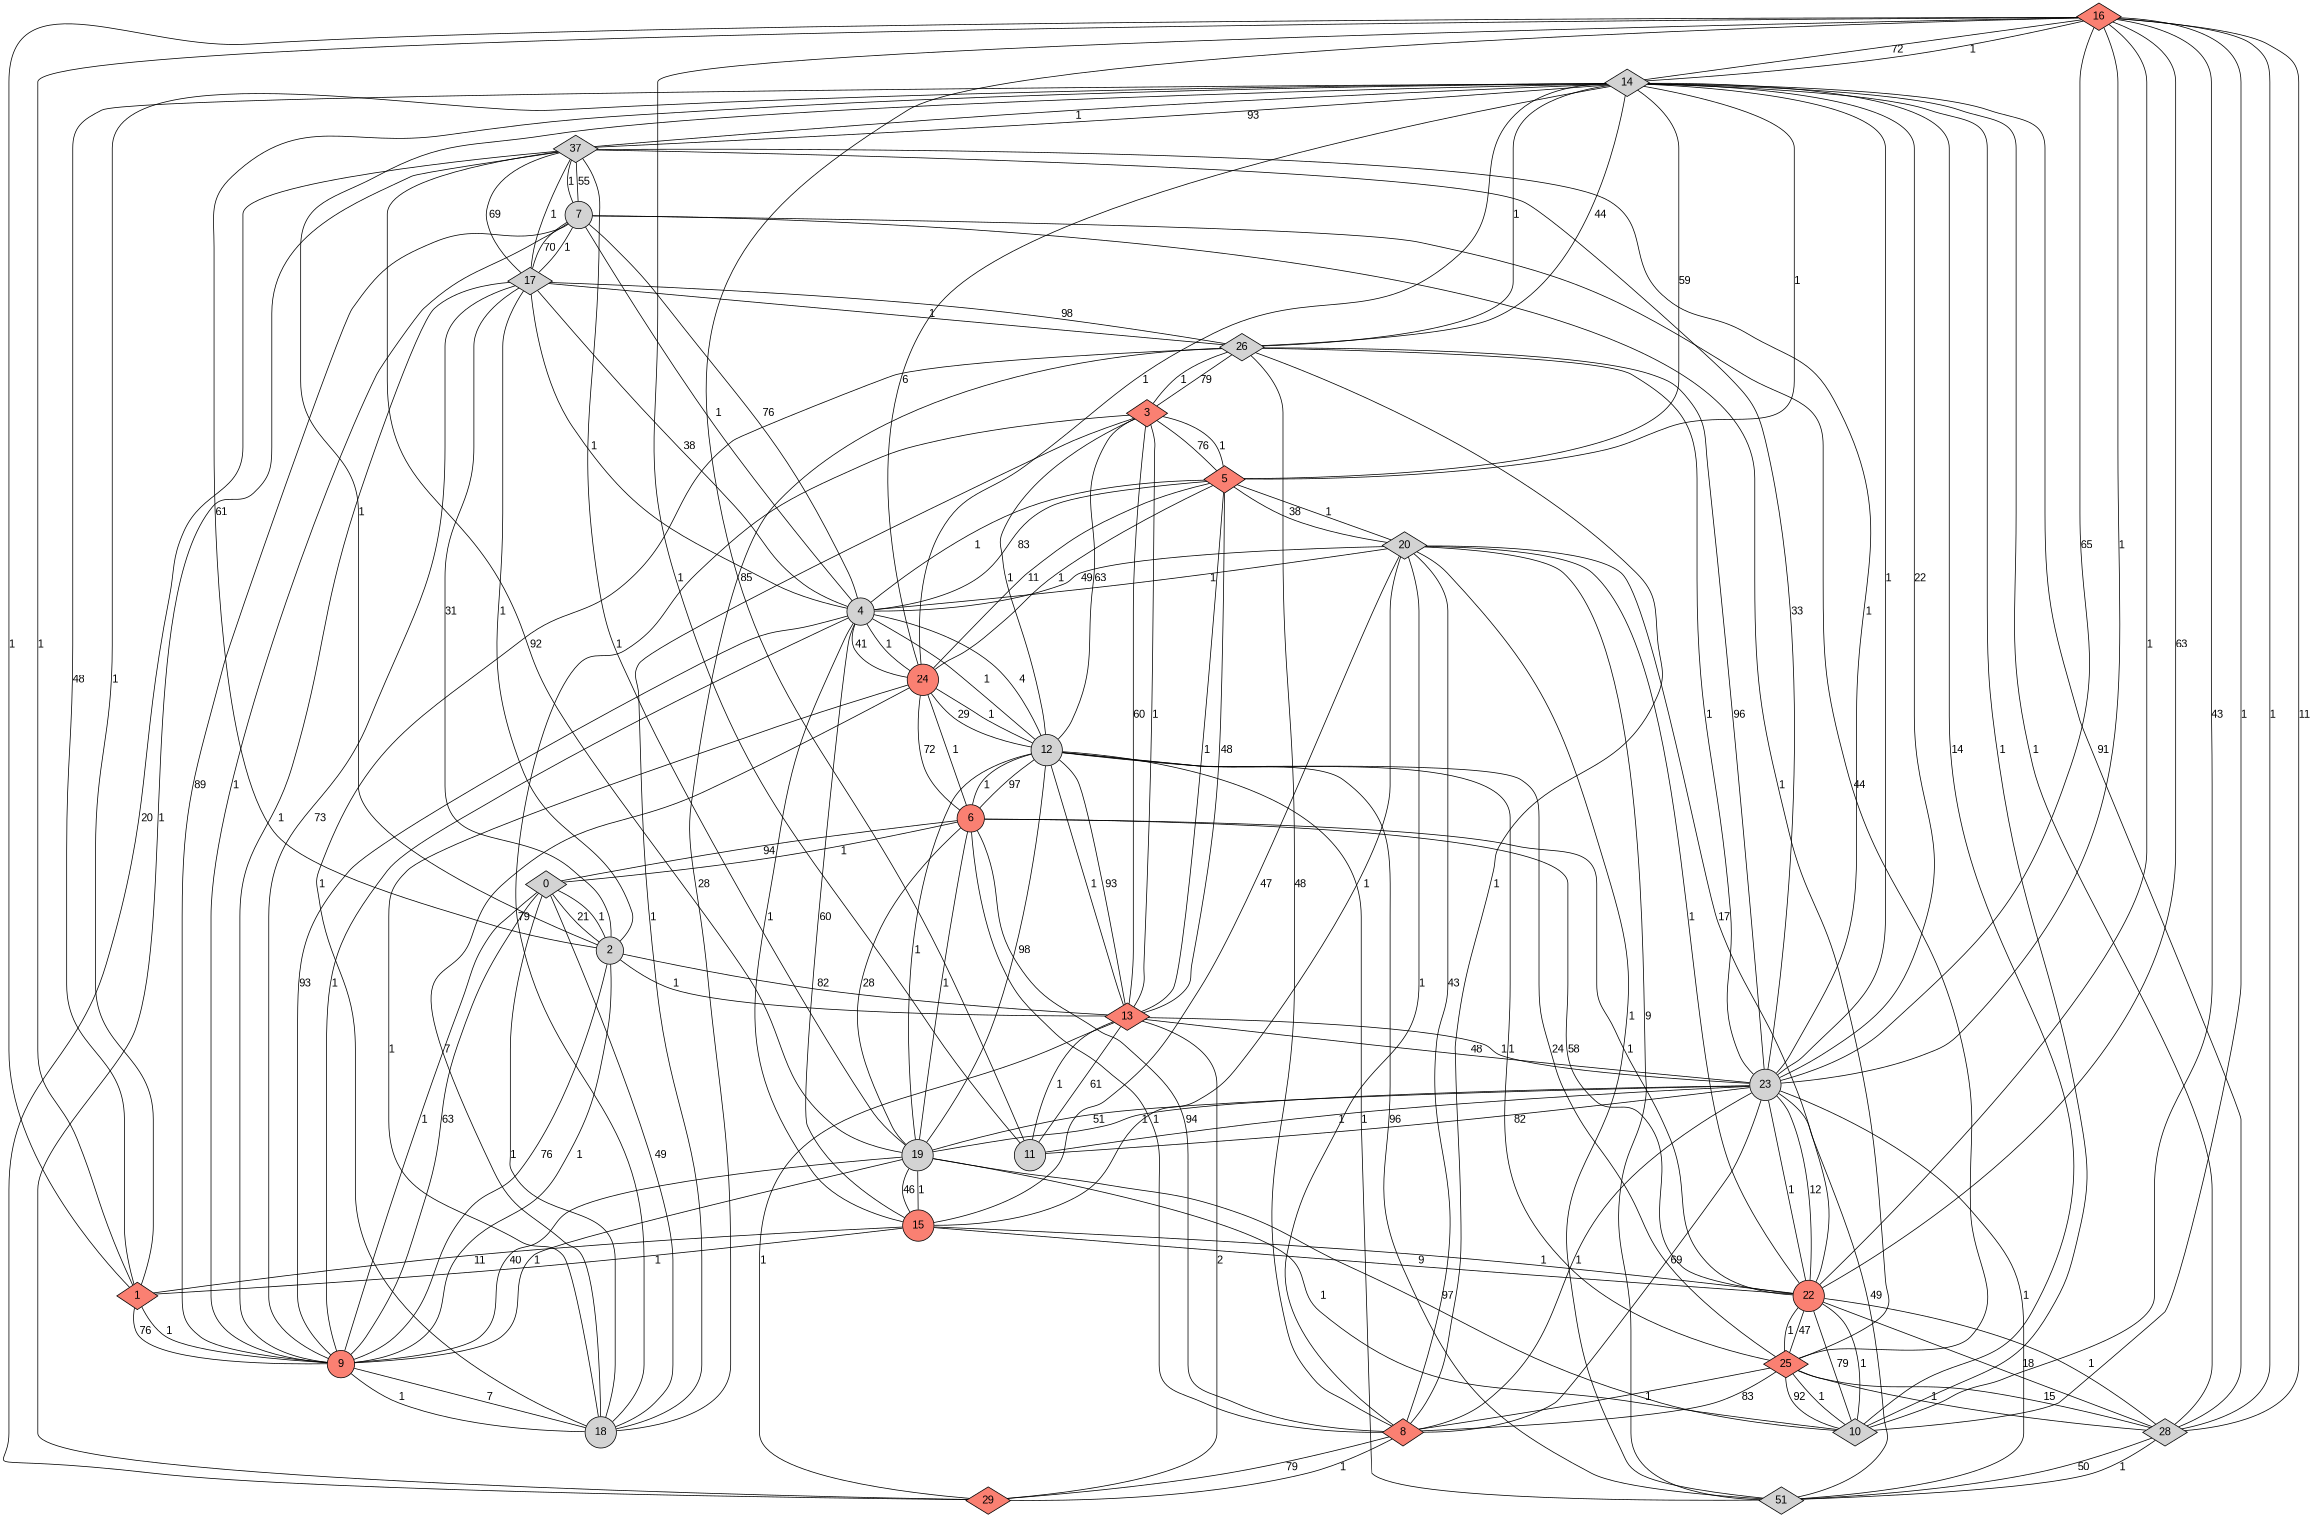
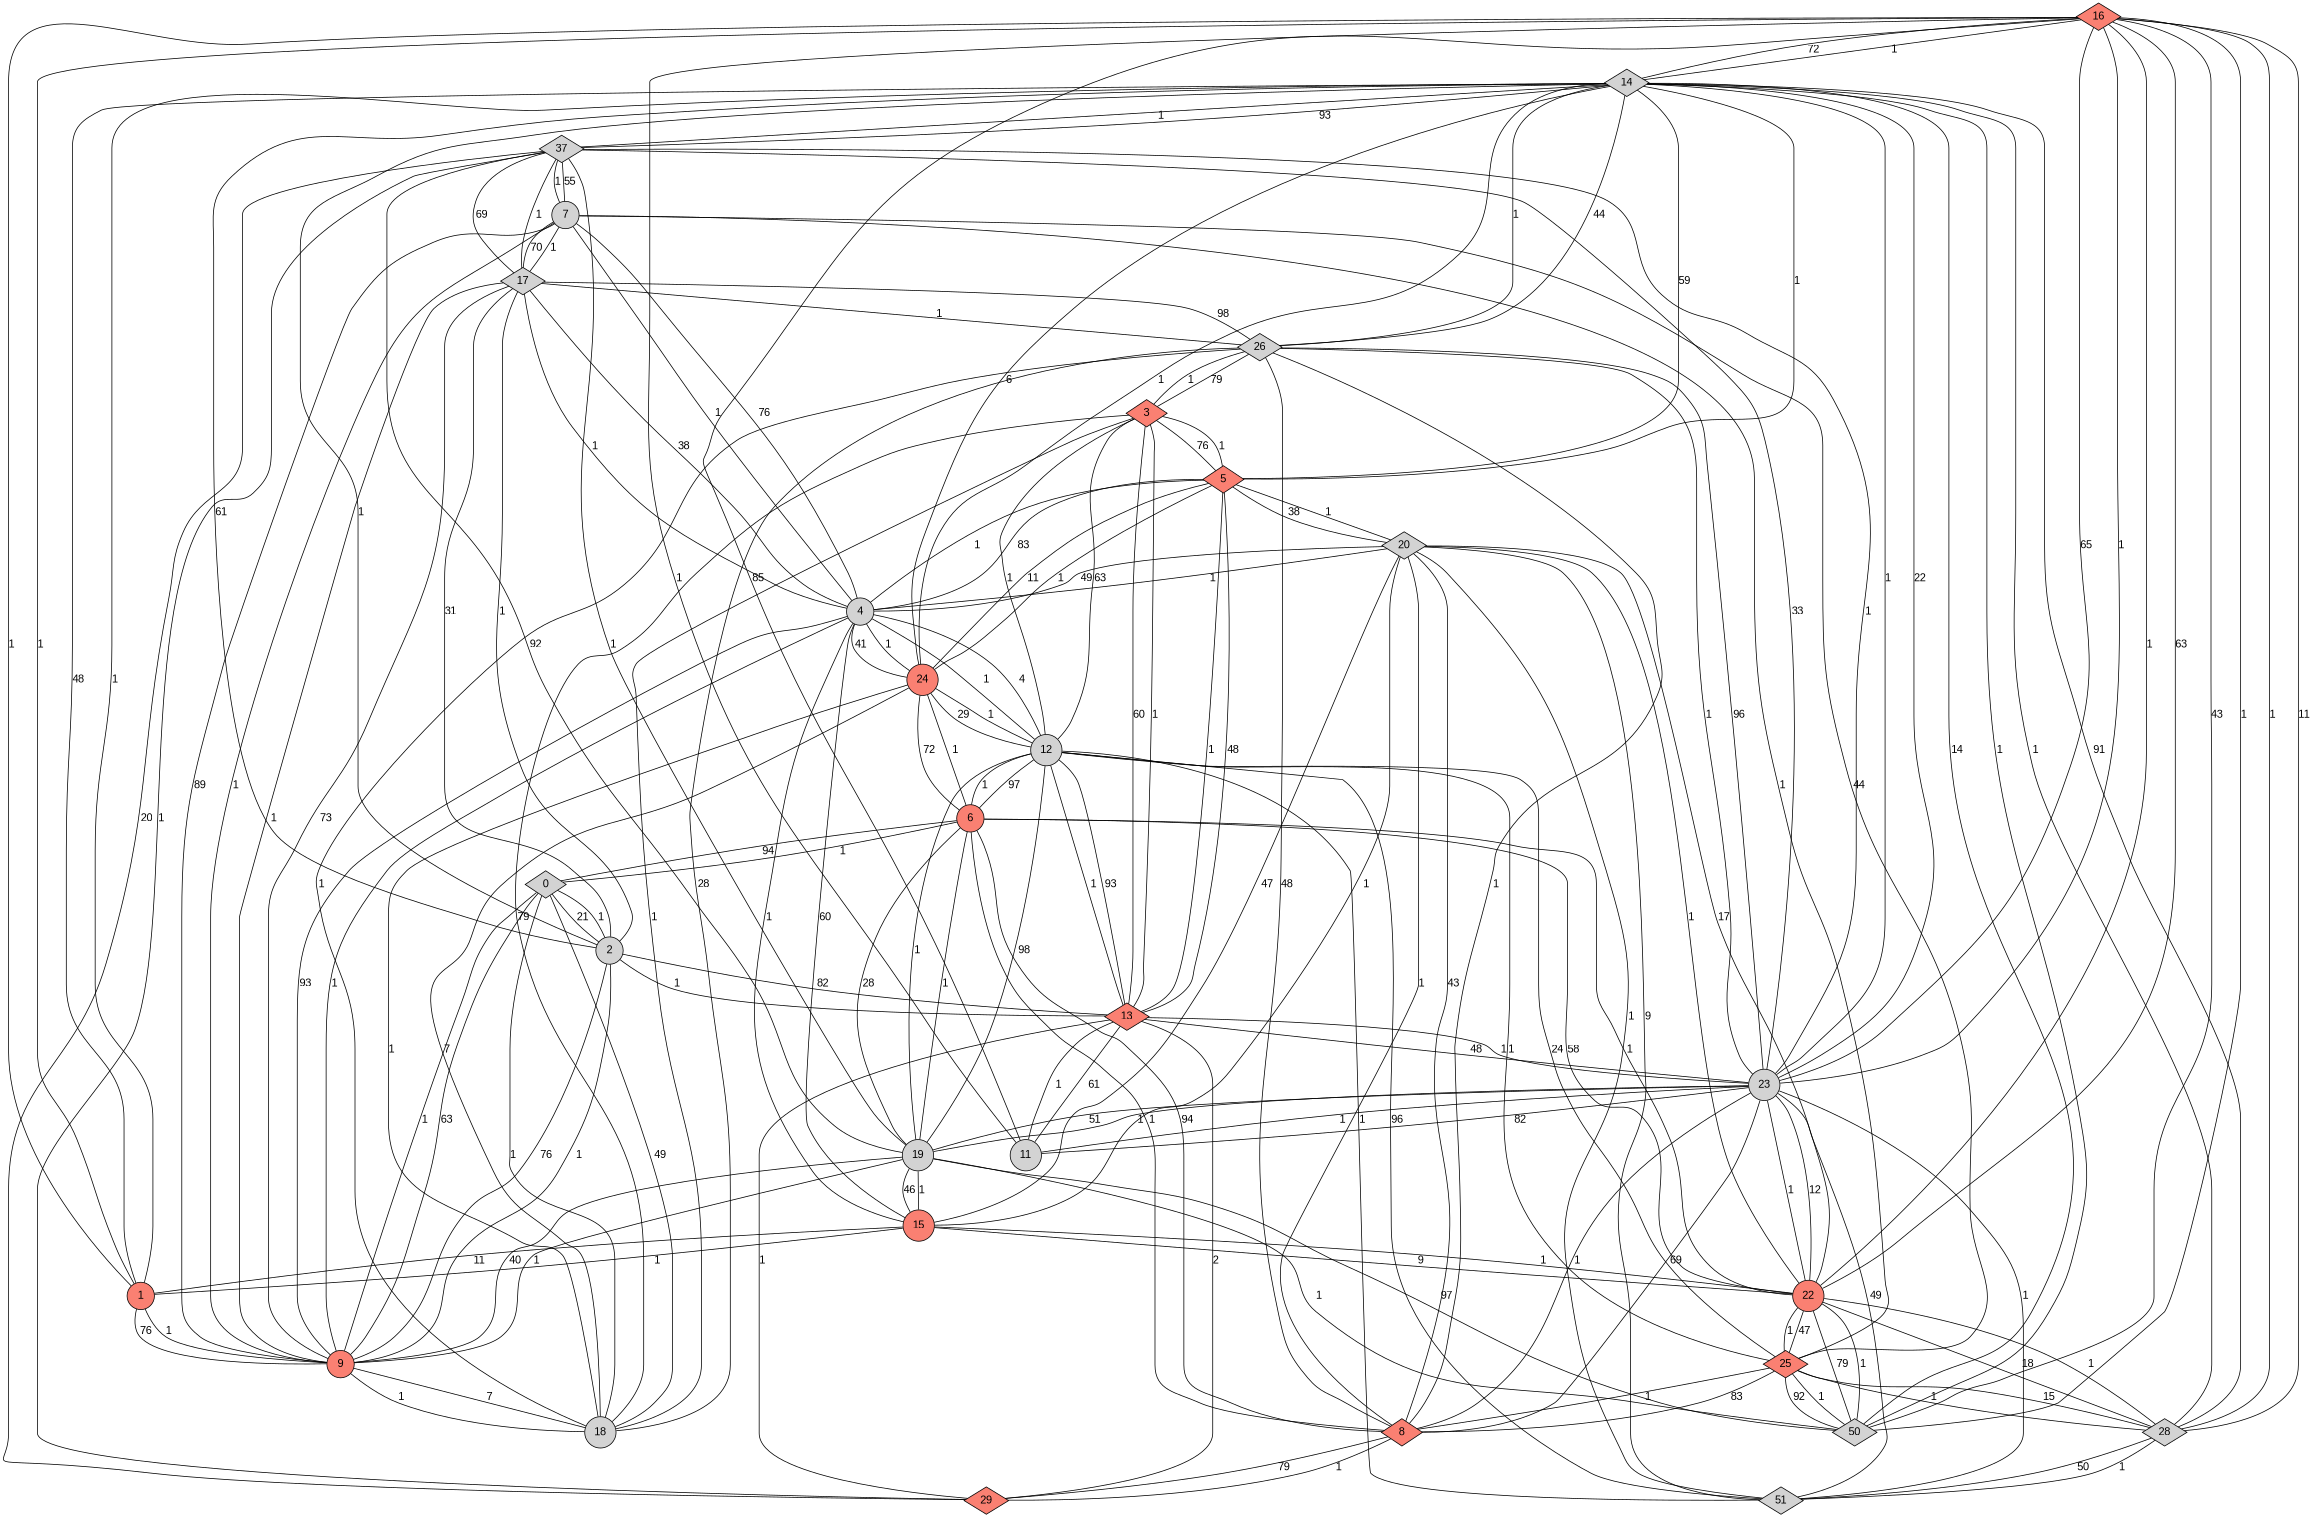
node "1": shape diamond -> circle
node "10": label "10" -> "50"
